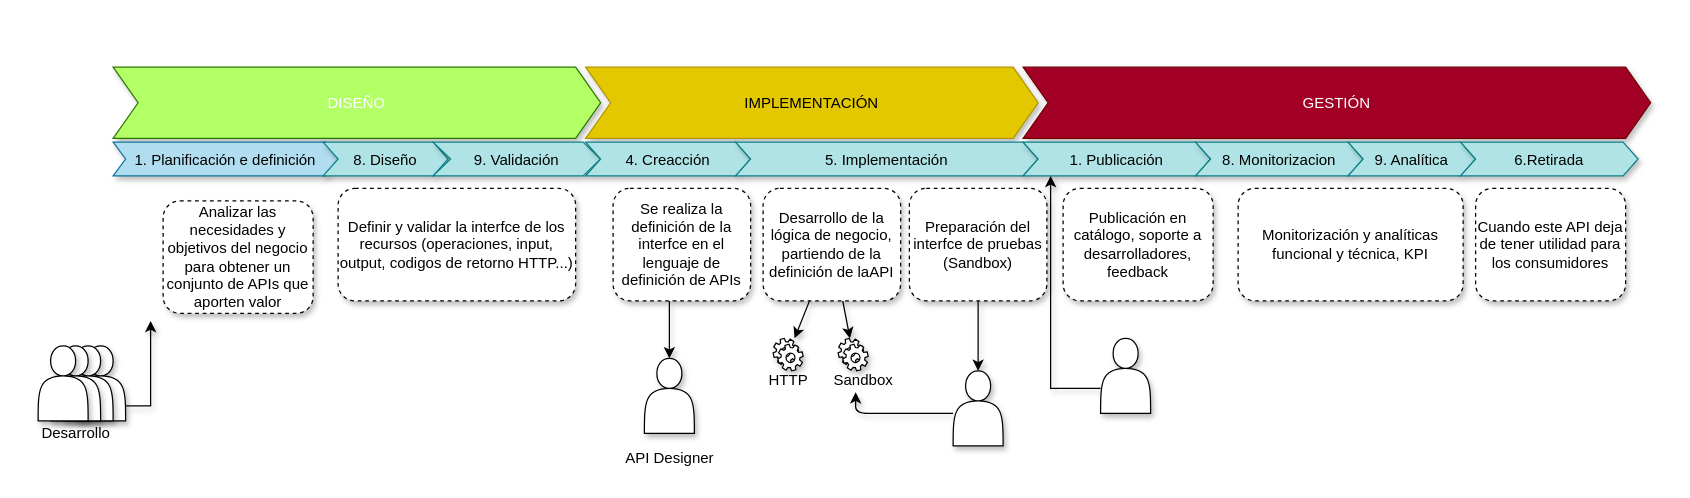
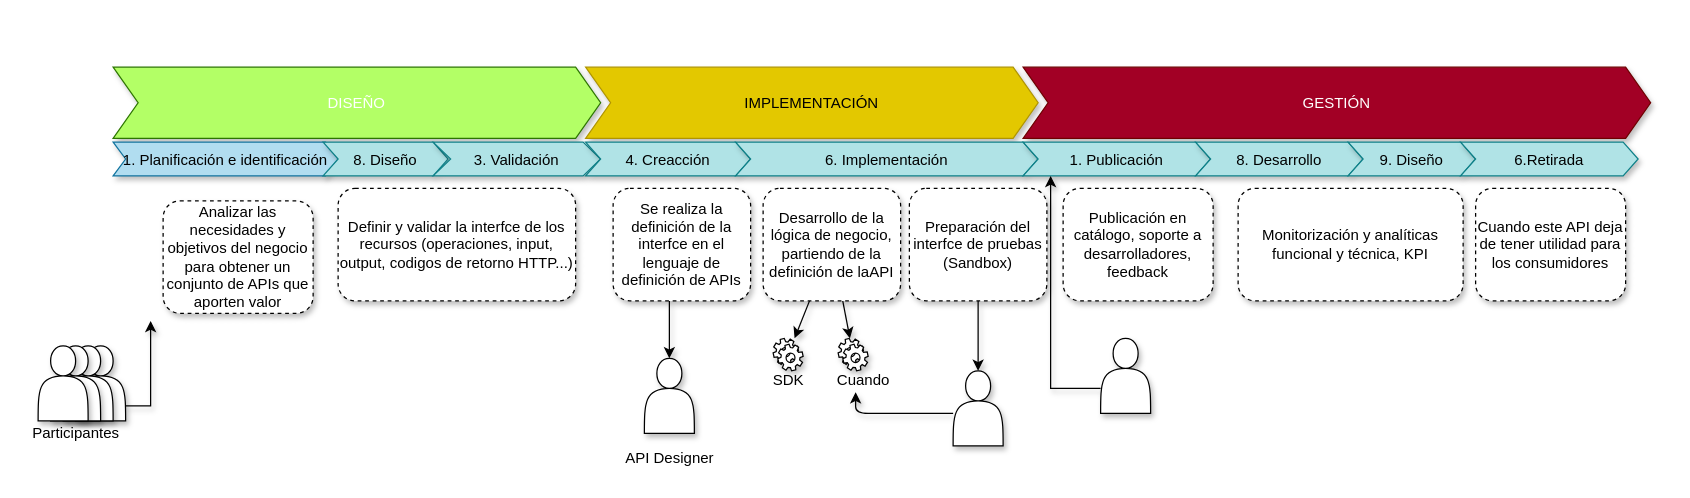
node "1. Planificación e definición": label "1. Planificación e definición" -> "1. Planificación e identificación"
node "9. Validación": label "9. Validación" -> "3. Validación"
node "5. Implementación": label "5. Implementación" -> "6. Implementación"
node "8. Monitorizacion": label "8. Monitorizacion" -> "8. Desarrollo"
node "9. Analítica": label "9. Analítica" -> "9. Diseño"
node "HTTP": label "HTTP" -> "SDK"
node "Sandbox": label "Sandbox" -> "Cuando"
node "Desarrollo": label "Desarrollo" -> "Participantes"
